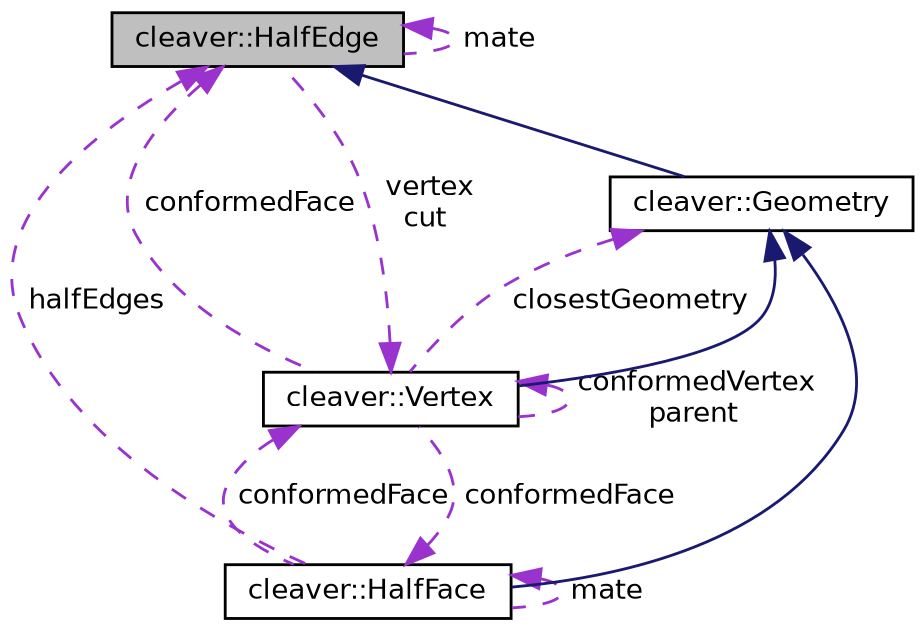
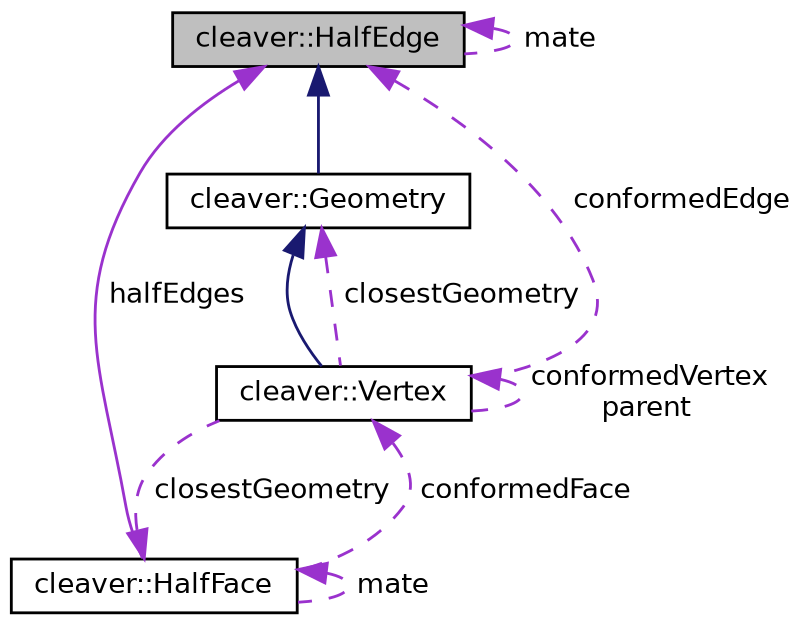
edge "cleaver::HalfEdge" -> "cleaver::Vertex": removed, label "vertex cut"
edge "cleaver::Vertex" -> "cleaver::HalfEdge": label " conformedFace" -> " conformedEdge"
edge "cleaver::HalfFace" -> "cleaver::HalfEdge": style dashed -> solid
edge "cleaver::Vertex" -> "cleaver::HalfFace": label " conformedFace" -> " closestGeometry"
edge "cleaver::HalfFace" -> "cleaver::Geometry": removed
